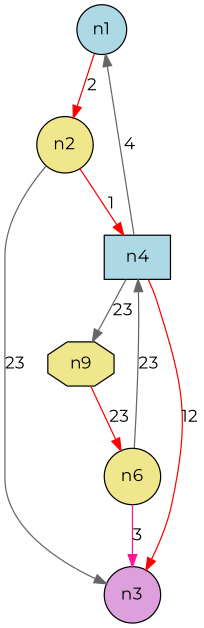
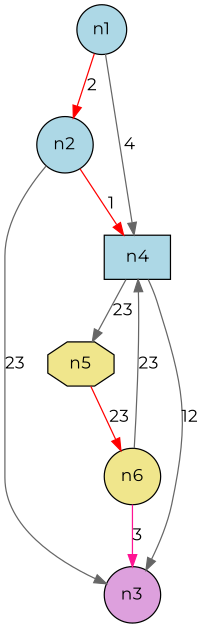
node "n2": fillcolor khaki -> lightblue
edge "n4" -> "n1": reversed
node "n9": label "n9" -> "n5"
edge "n4" -> "n3": color red -> gray40
